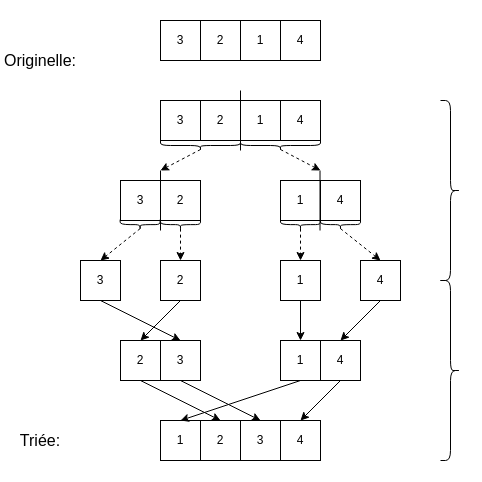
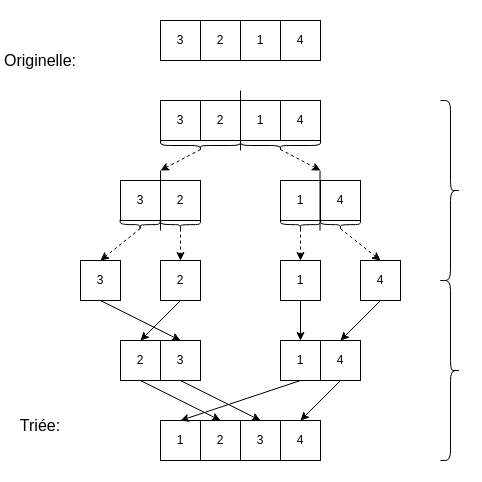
node "Triée:": moved (41, 441) -> (41, 426)
